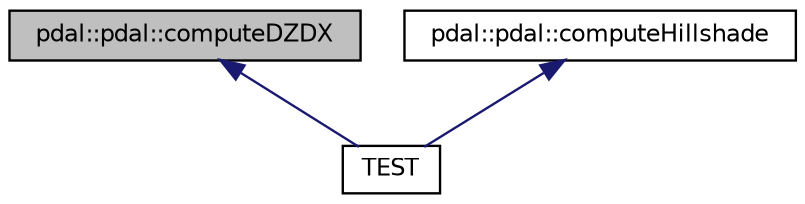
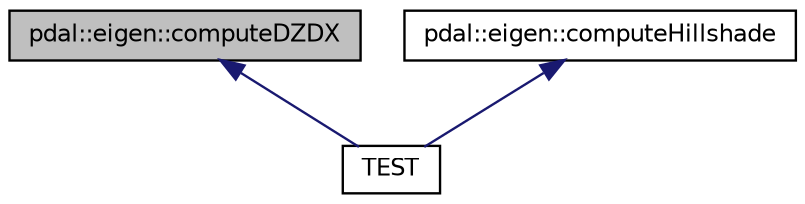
node "pdal::pdal::computeDZDX": label "pdal::pdal::computeDZDX" -> "pdal::eigen::computeDZDX"
node "pdal::pdal::computeHillshade": label "pdal::pdal::computeHillshade" -> "pdal::eigen::computeHillshade"
